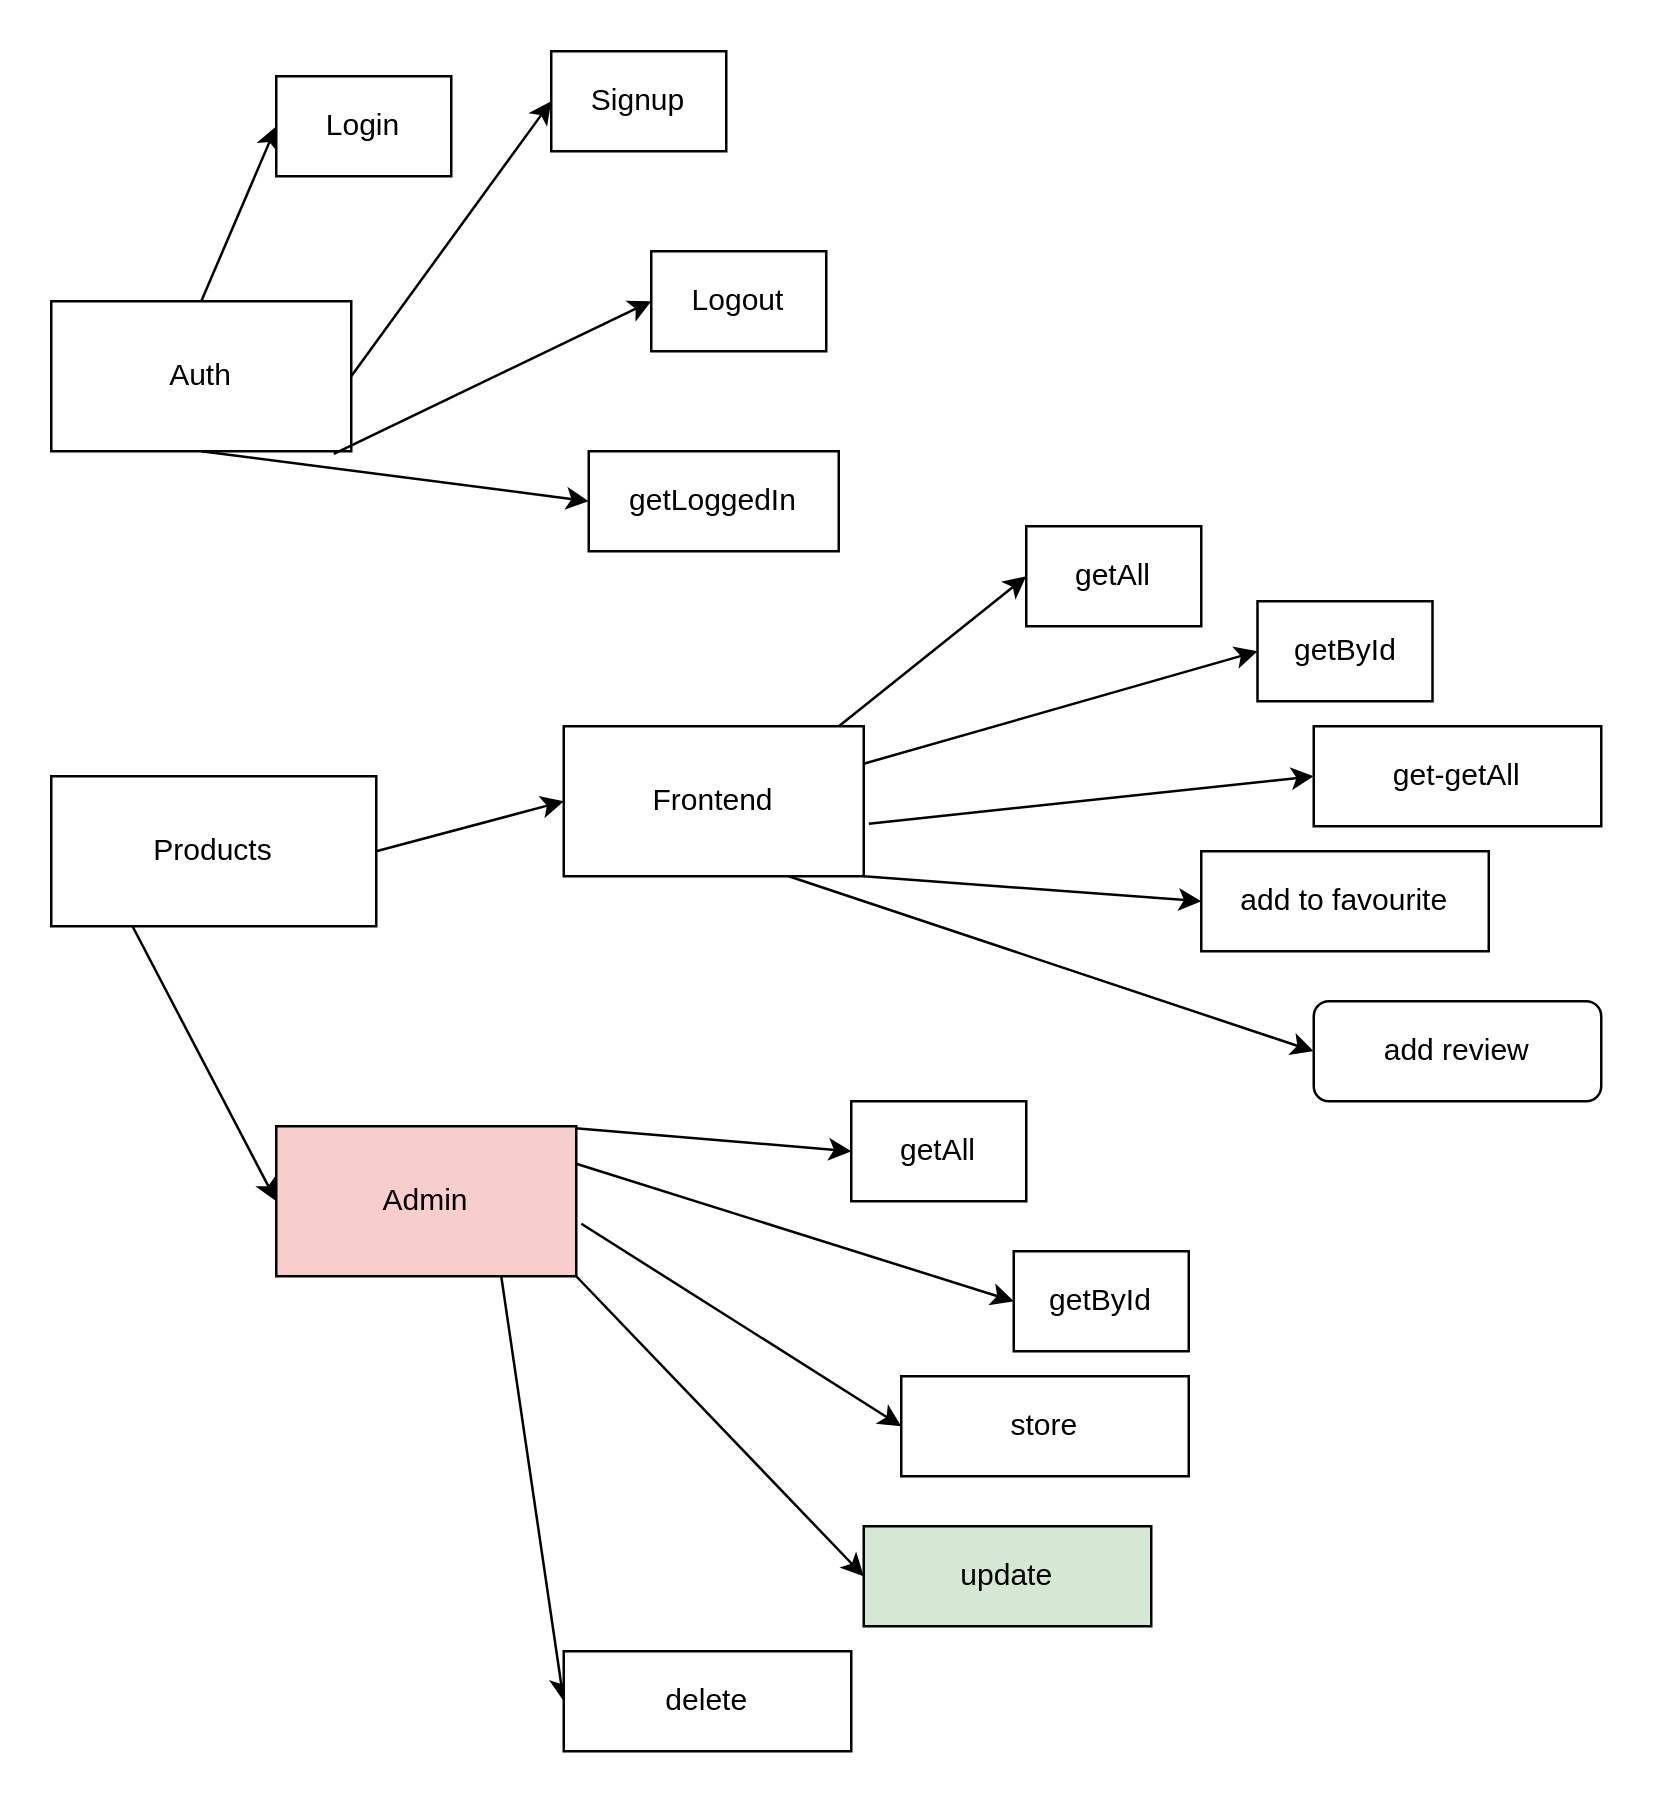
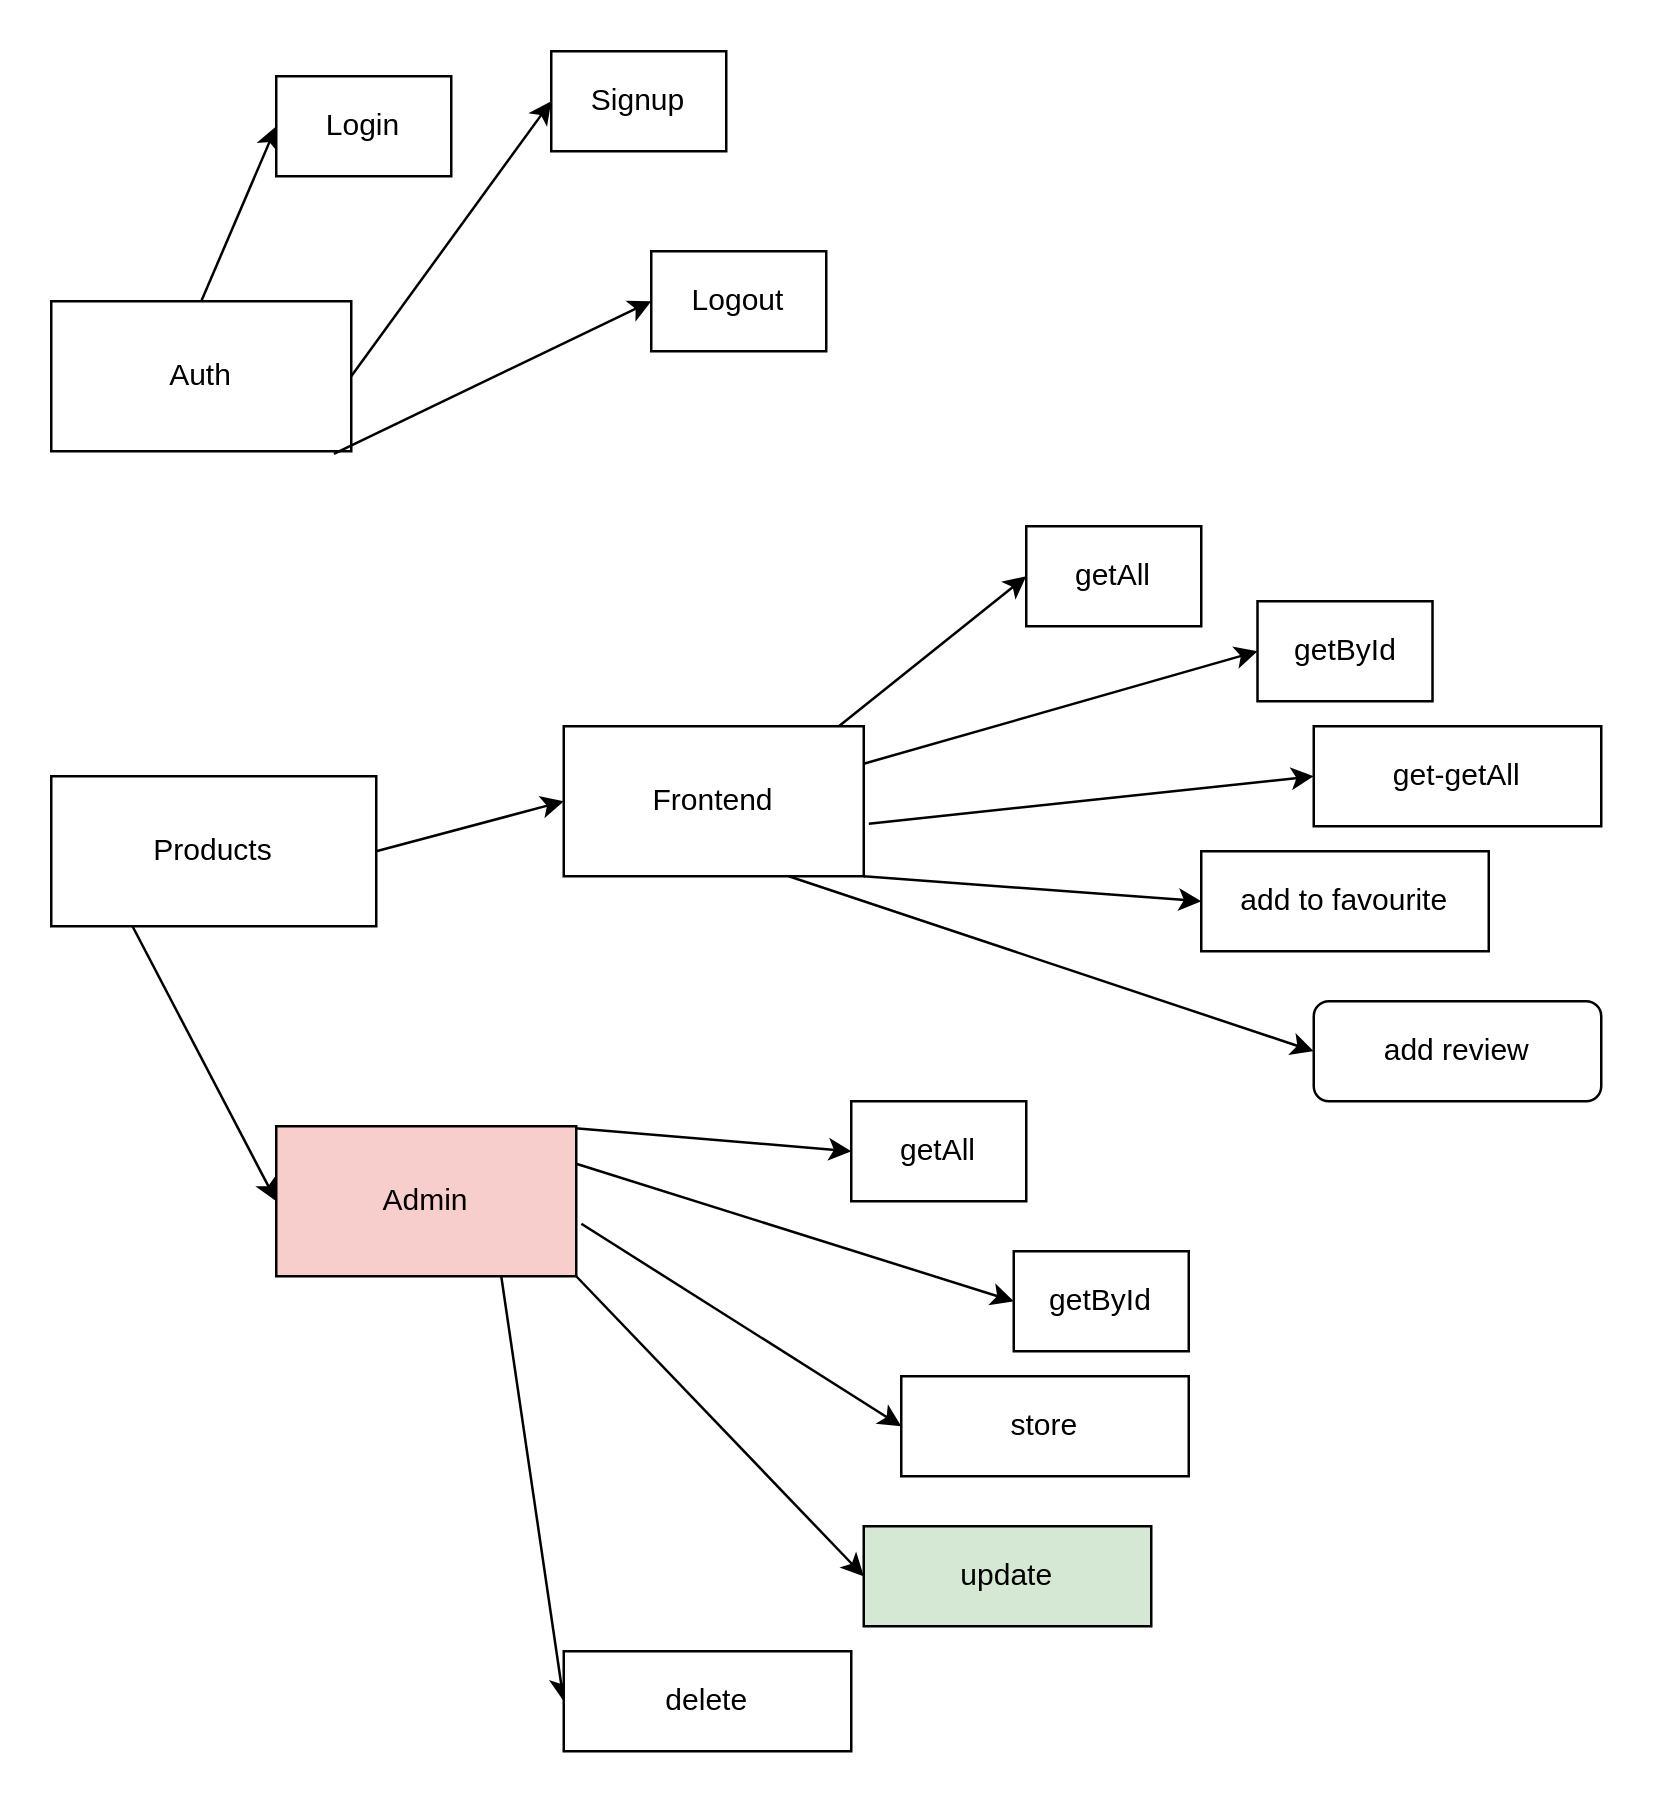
edge "Auth" -> "getLoggedIn": removed
node "getLoggedIn": removed
